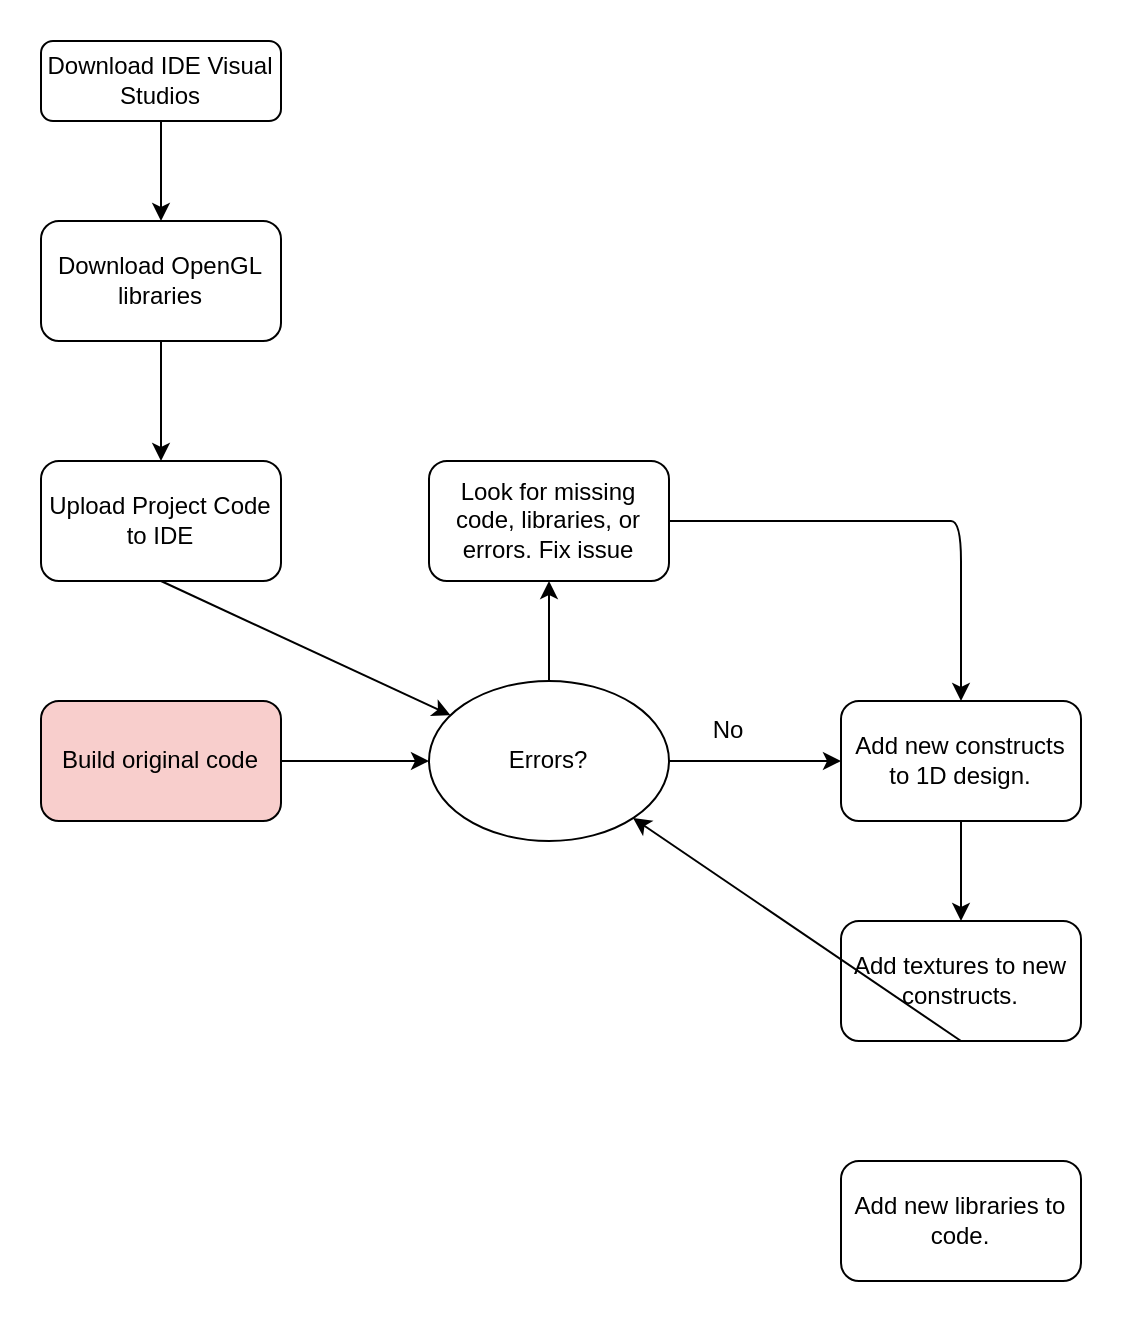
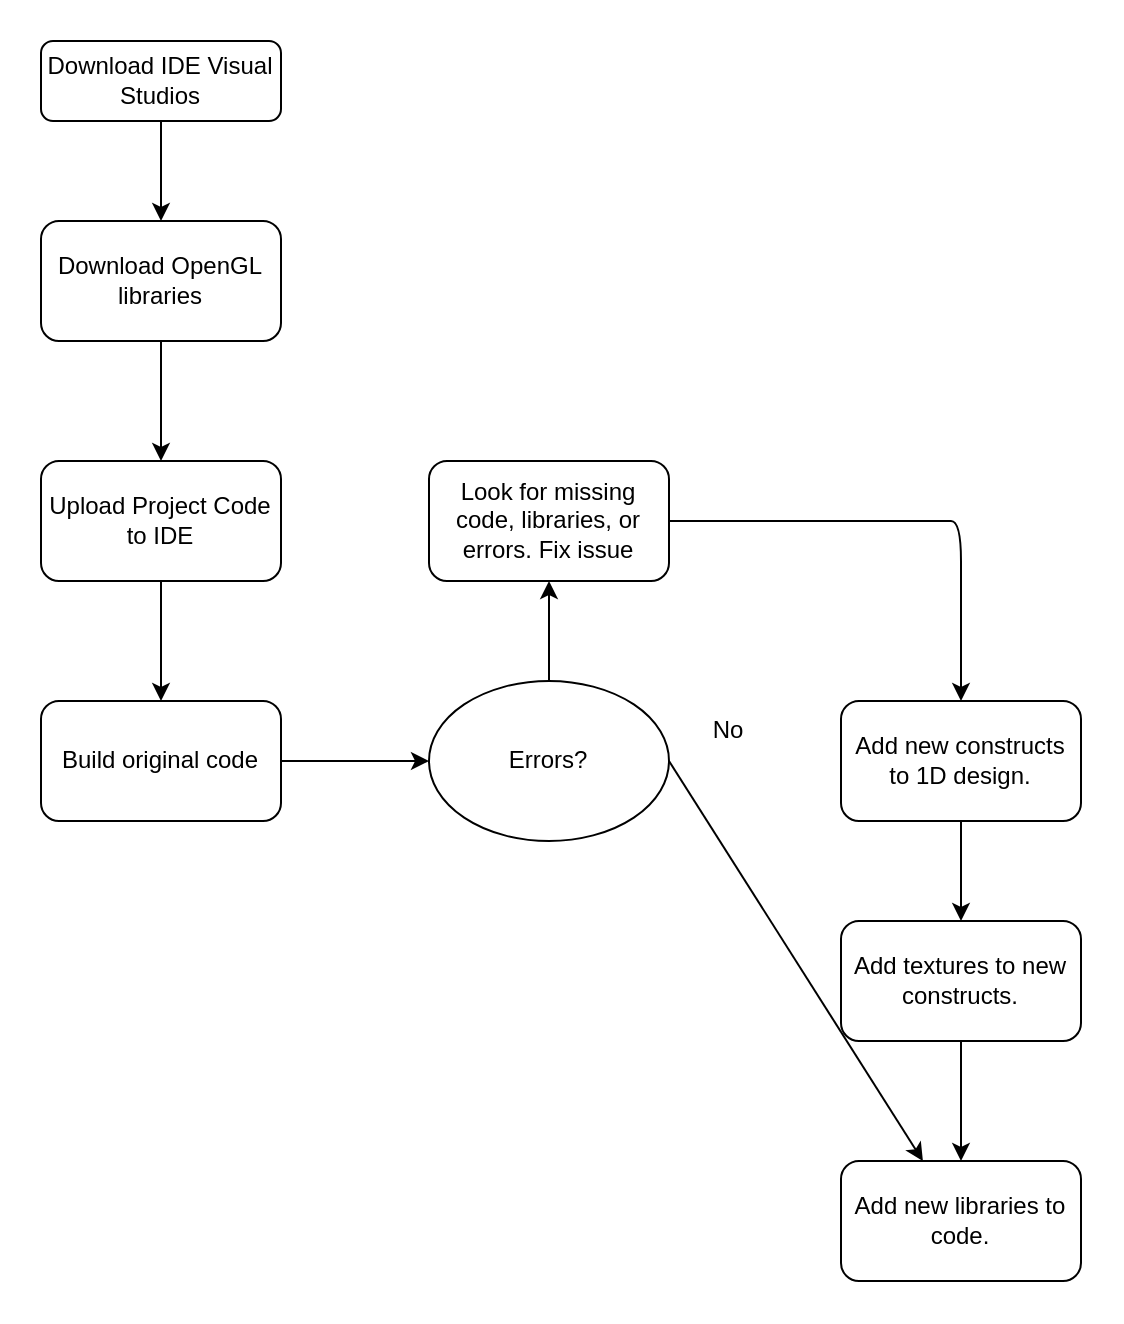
edge "Upload Project Code to IDE" -> "Errors?": now "Upload Project Code to IDE" -> "Build original code"
node "Build original code": fillcolor #f8cecc -> #ffffff
edge "Errors?" -> "Add new constructs to 1D design.": now "Errors?" -> "Add new libraries to code."
edge "Add textures to new constructs." -> "Errors?": now "Add textures to new constructs." -> "Add new libraries to code."
